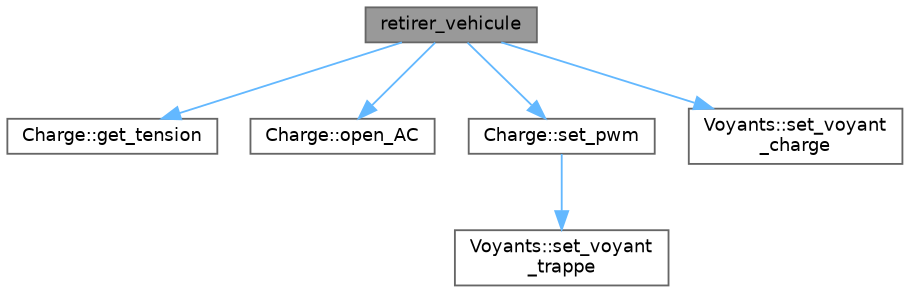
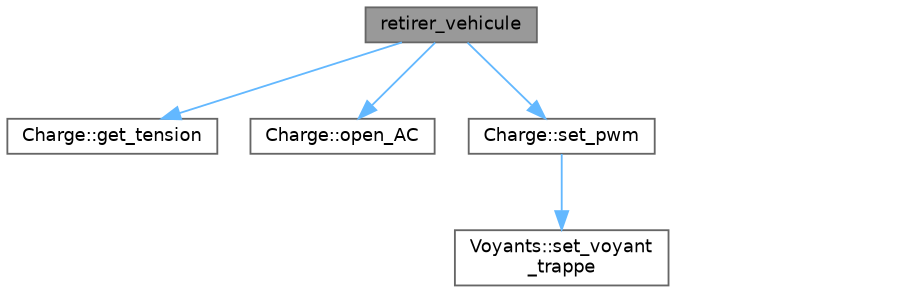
node "Voyants::set_voyant _charge": removed
